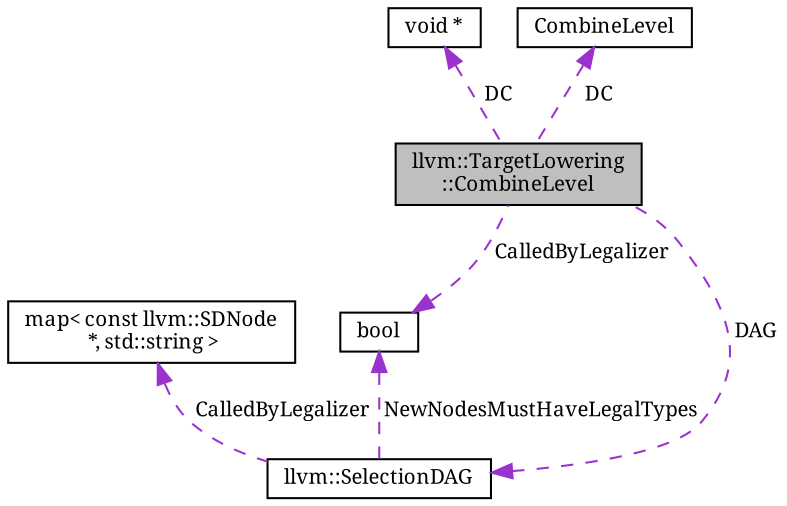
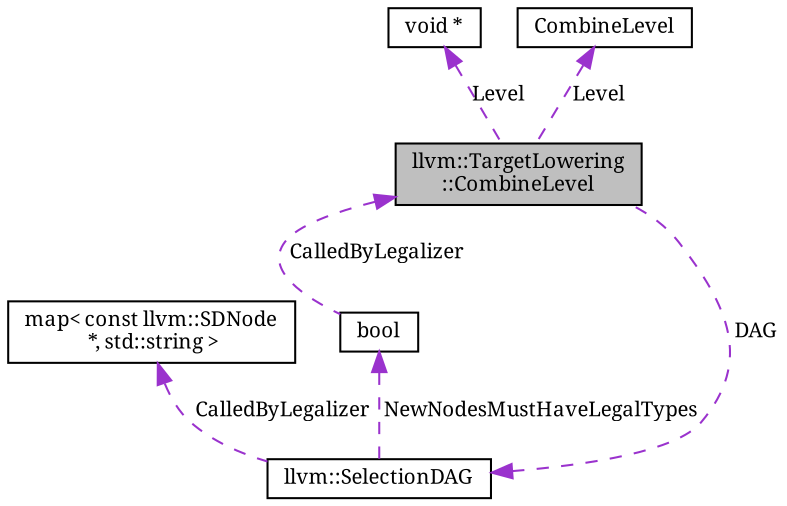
edge "llvm::TargetLowering ::CombineLevel" -> "void *": label " DC" -> " Level"
edge "llvm::TargetLowering ::CombineLevel" -> "CombineLevel": label " DC" -> " Level"
edge "llvm::TargetLowering ::CombineLevel" -> "bool": reversed
